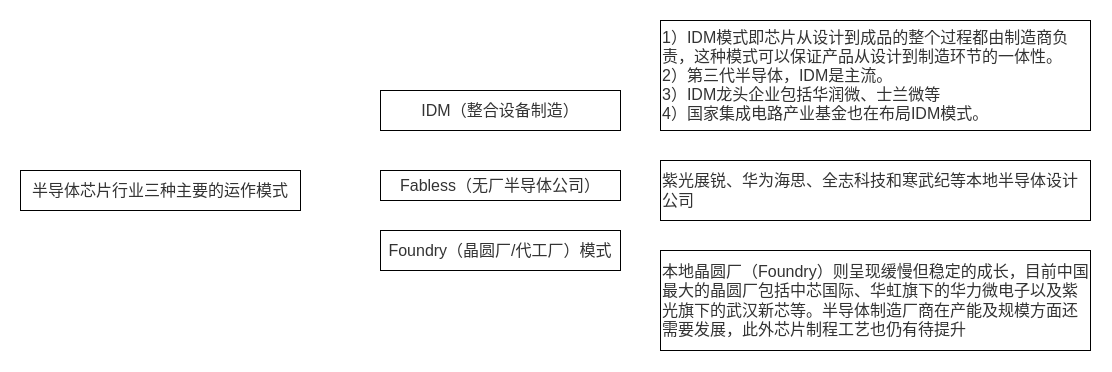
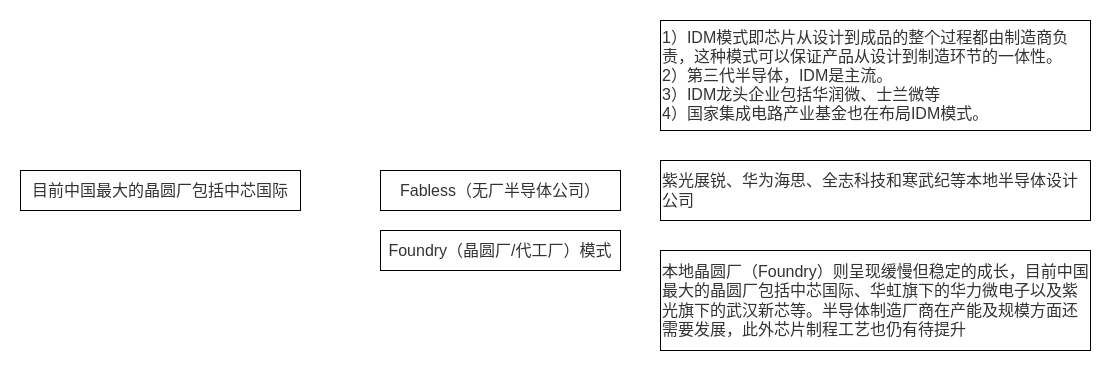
node "IDM（整合设备制造）": removed
node "Fabless（无厂半导体公司）": size 240x30 -> 240x40
node "半导体芯片行业三种主要的运作模式": label "半导体芯片行业三种主要的运作模式" -> "目前中国最大的晶圆厂包括中芯国际"
